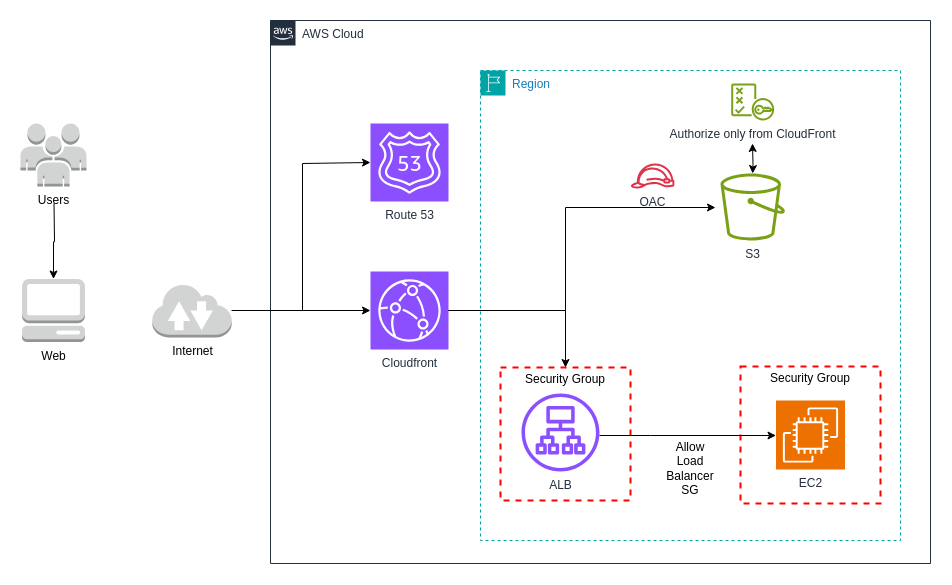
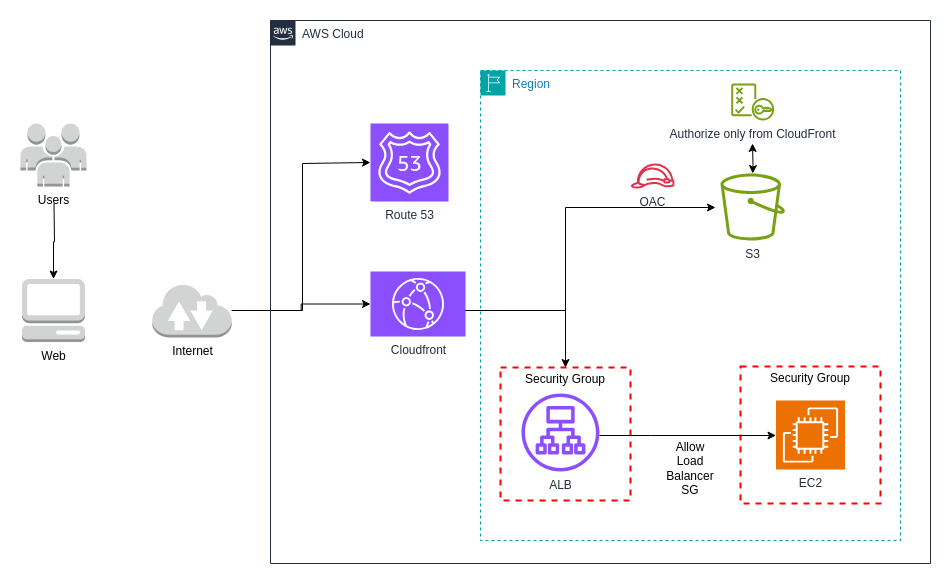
node "Cloudfront": size 78x78 -> 95x65
